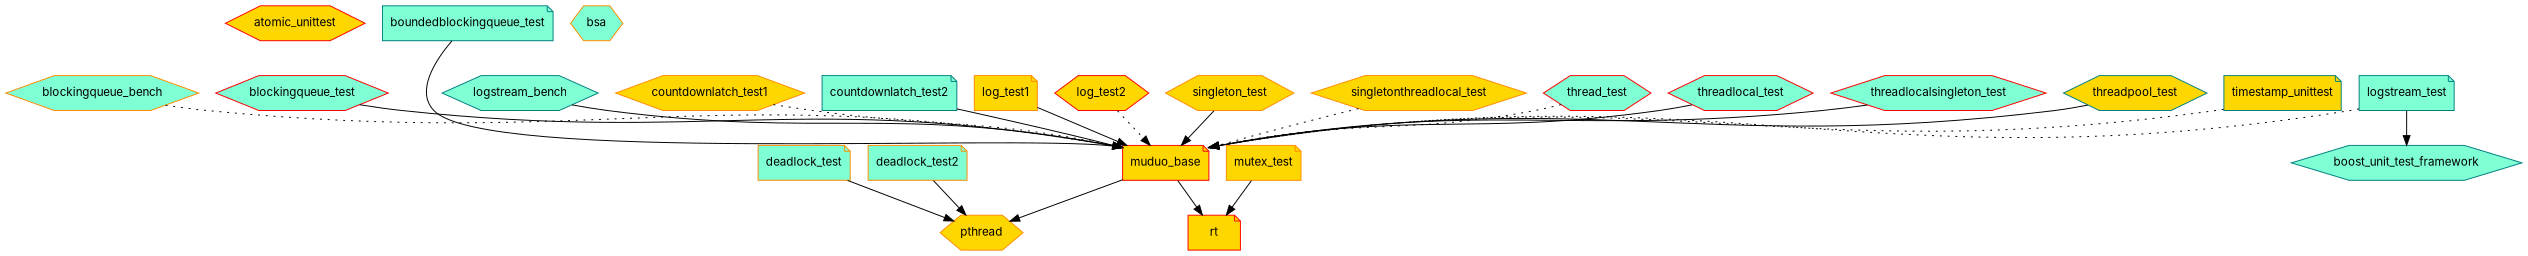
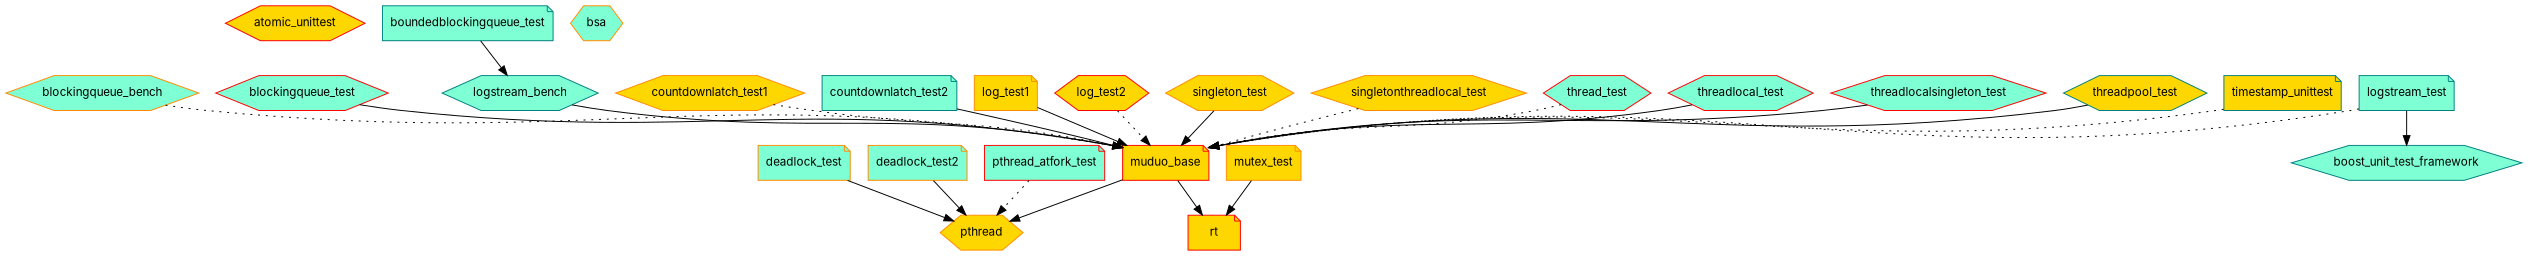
edge "boundedblockingqueue_test" -> "muduo_base": now "boundedblockingqueue_test" -> "logstream_bench"
node "pthread_atfork_test": added
